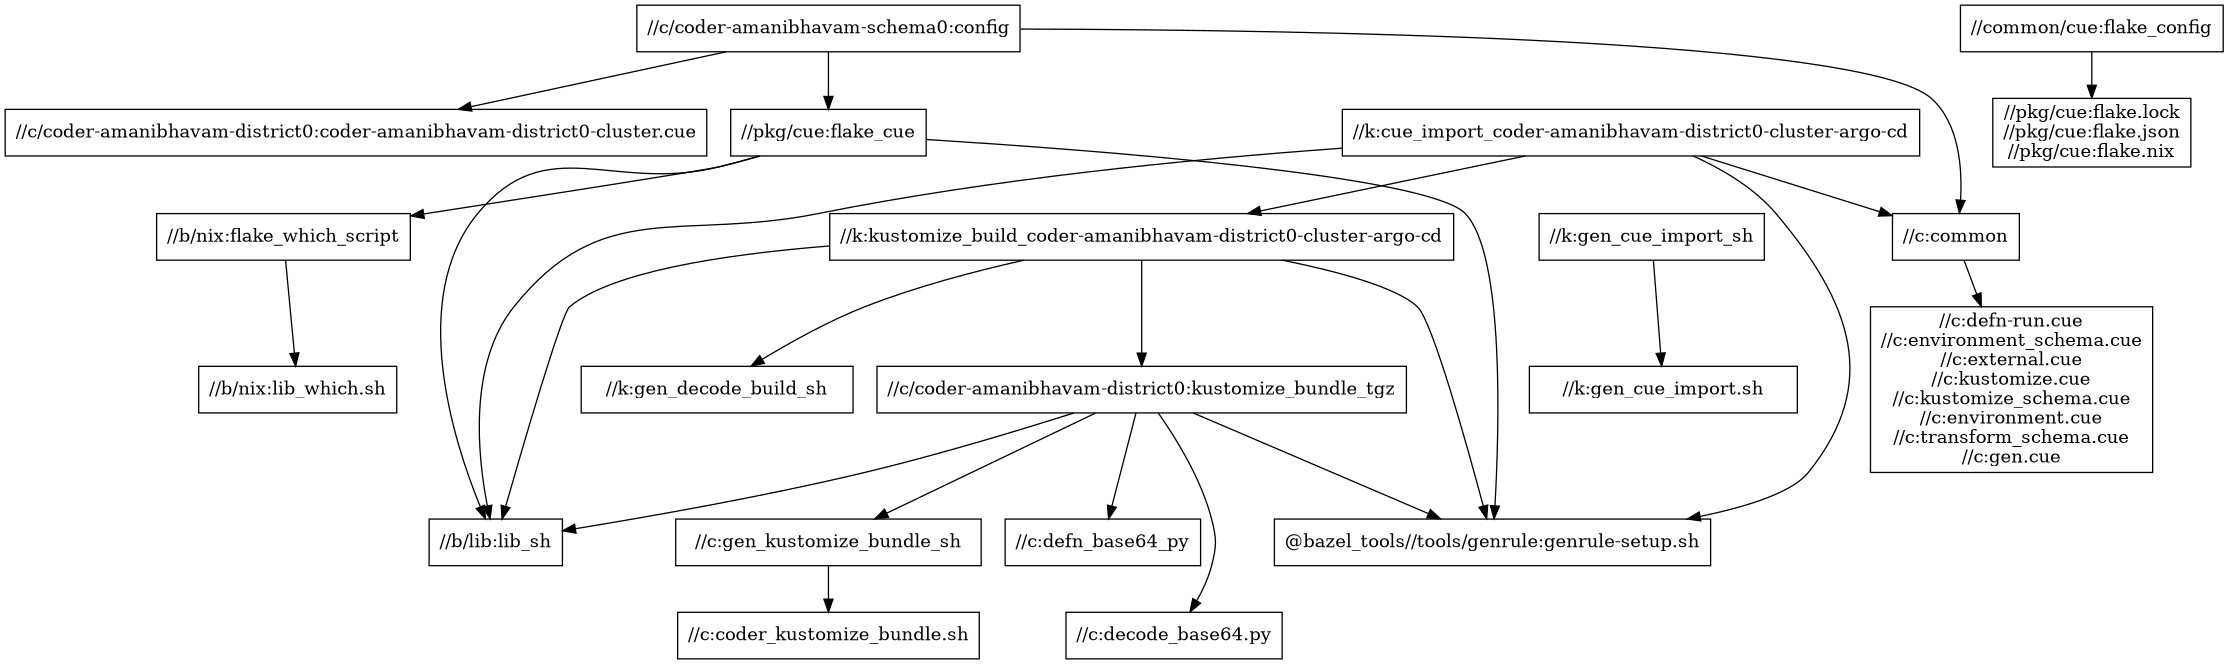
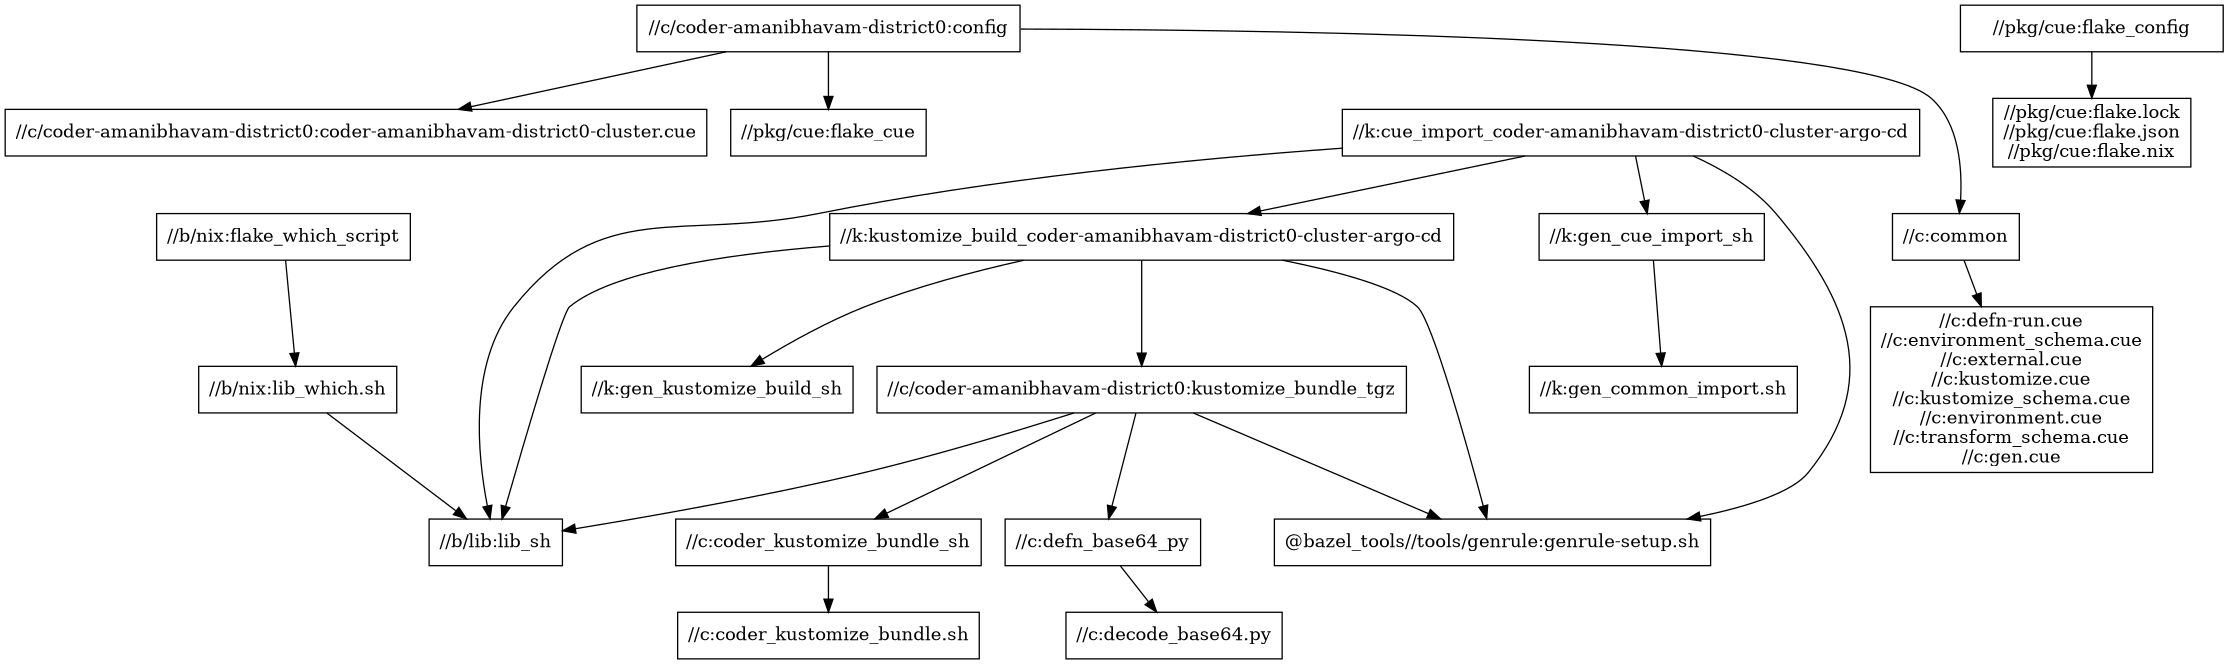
node "//c/coder-amanibhavam-schema0:config": label "//c/coder-amanibhavam-schema0:config" -> "//c/coder-amanibhavam-district0:config"
node "//common/cue:flake_config": label "//common/cue:flake_config" -> "//pkg/cue:flake_config"
edge "//pkg/cue:flake_cue" -> "@bazel_tools//tools/genrule:genrule-setup.sh": removed
edge "//k:cue_import_coder-amanibhavam-district0-cluster-argo-cd" -> "//c:common": now "//k:cue_import_coder-amanibhavam-district0-cluster-argo-cd" -> "//k:gen_cue_import_sh"
edge "//pkg/cue:flake_cue" -> "//b/nix:flake_which_script": removed
edge "//pkg/cue:flake_cue" -> "//b/lib:lib_sh": now "//b/nix:lib_which.sh" -> "//b/lib:lib_sh"
node "//k:gen_decode_build_sh": label "//k:gen_decode_build_sh" -> "//k:gen_kustomize_build_sh"
node "//k:gen_cue_import.sh": label "//k:gen_cue_import.sh" -> "//k:gen_common_import.sh"
edge "//c/coder-amanibhavam-district0:kustomize_bundle_tgz" -> "//c:decode_base64.py": now "//c:defn_base64_py" -> "//c:decode_base64.py"
node "//c:gen_kustomize_bundle_sh": label "//c:gen_kustomize_bundle_sh" -> "//c:coder_kustomize_bundle_sh"
